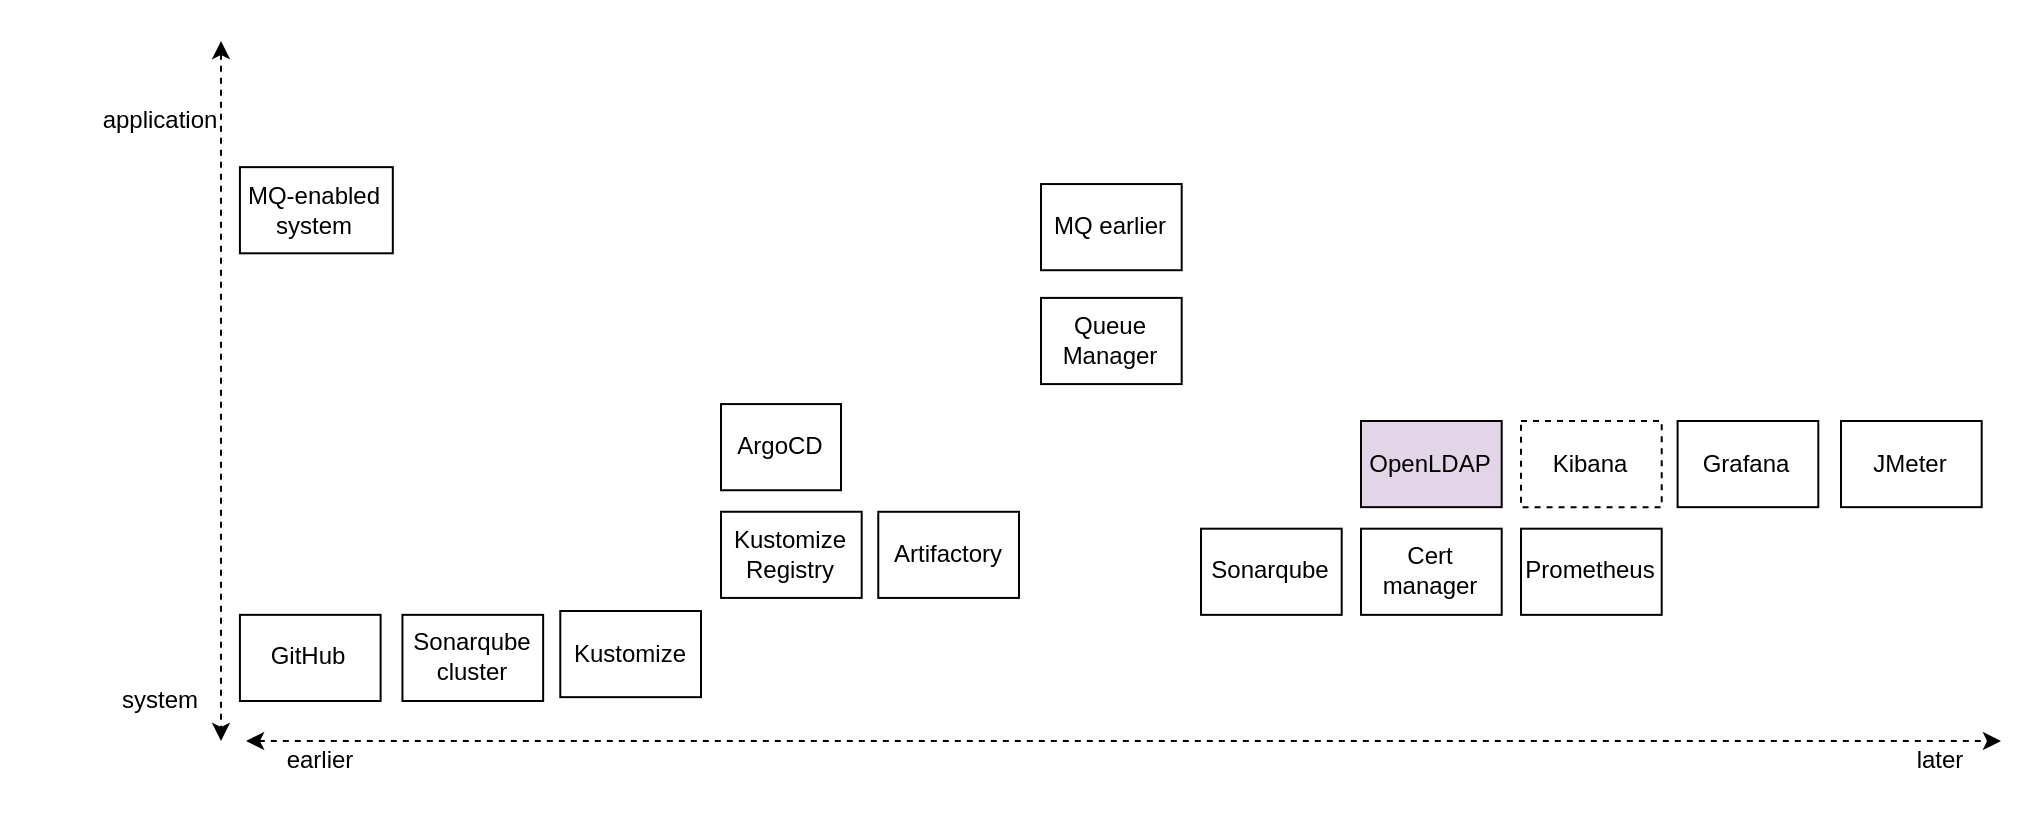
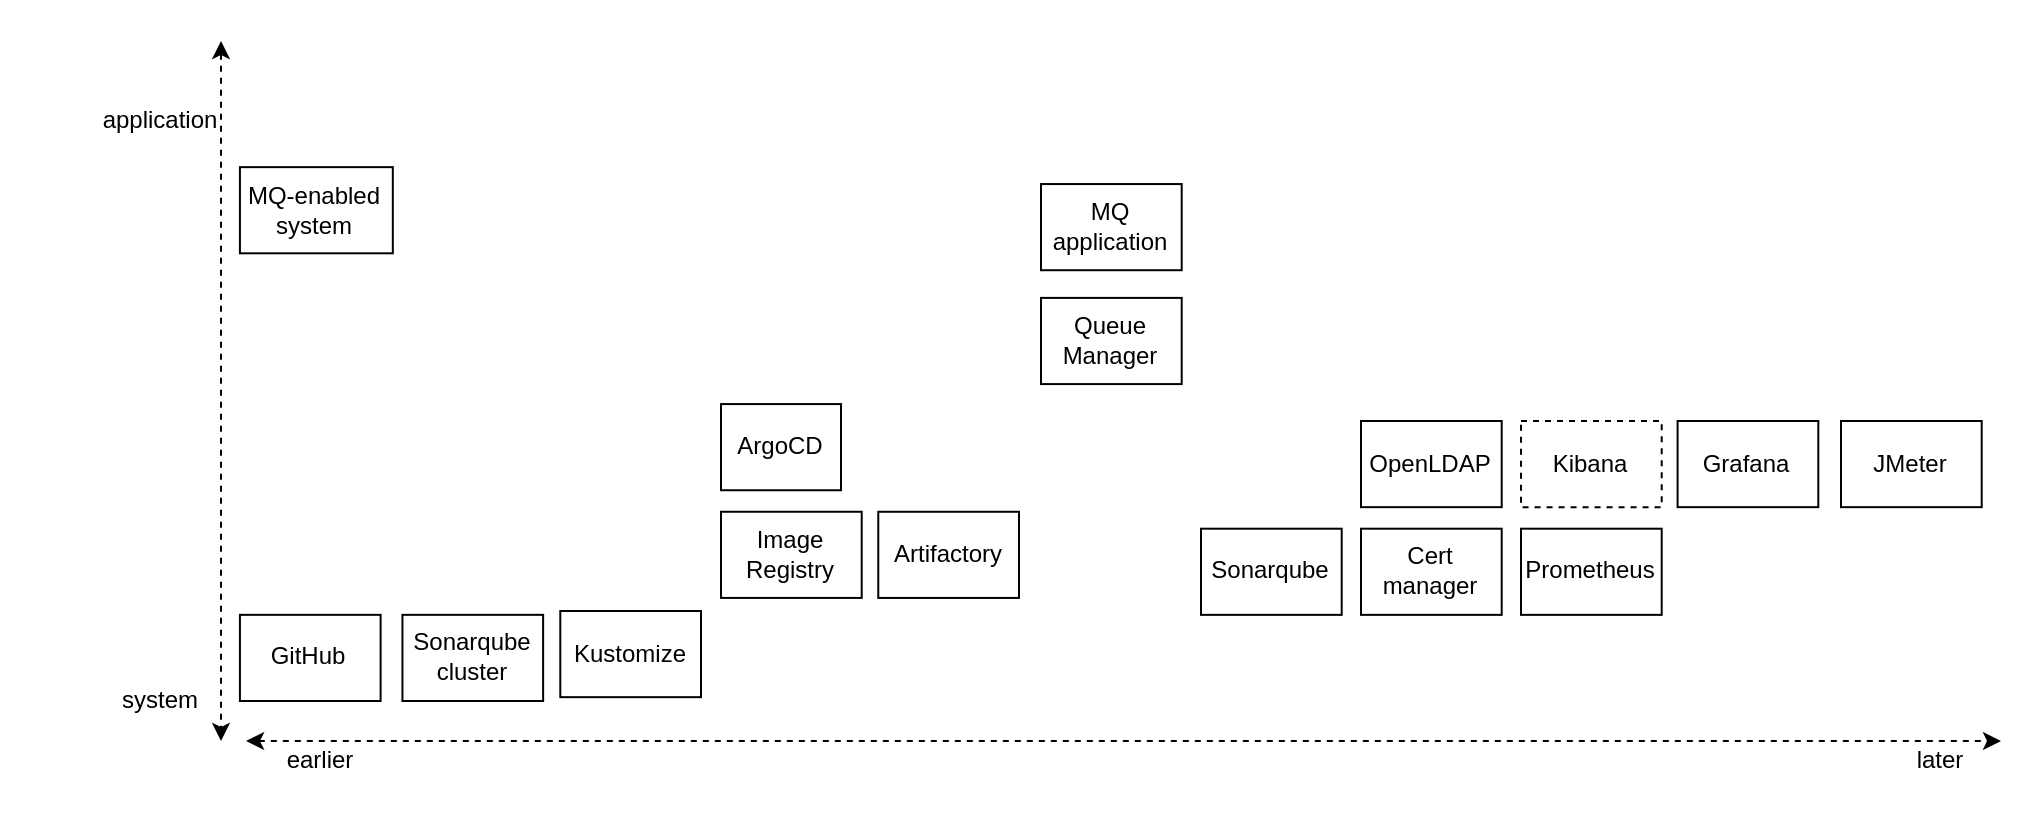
node "MQ earlier": label "MQ earlier" -> "MQ application"
node "OpenLDAP": fillcolor #e1d5e7 -> #ffffff
node "Kustomize Registry": label "Kustomize Registry" -> "Image Registry"
